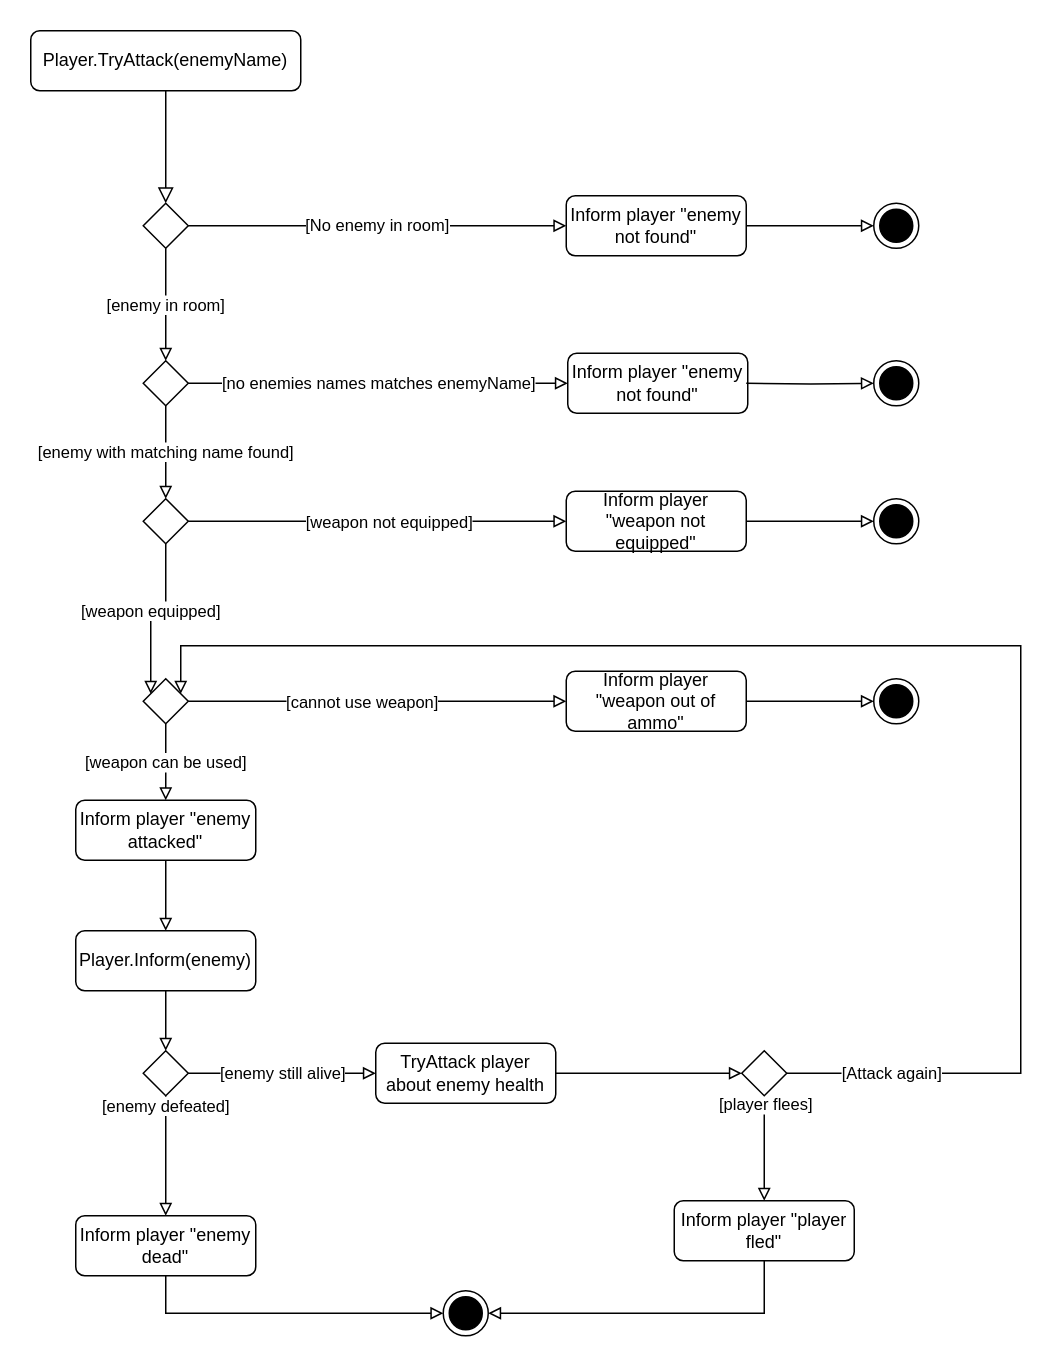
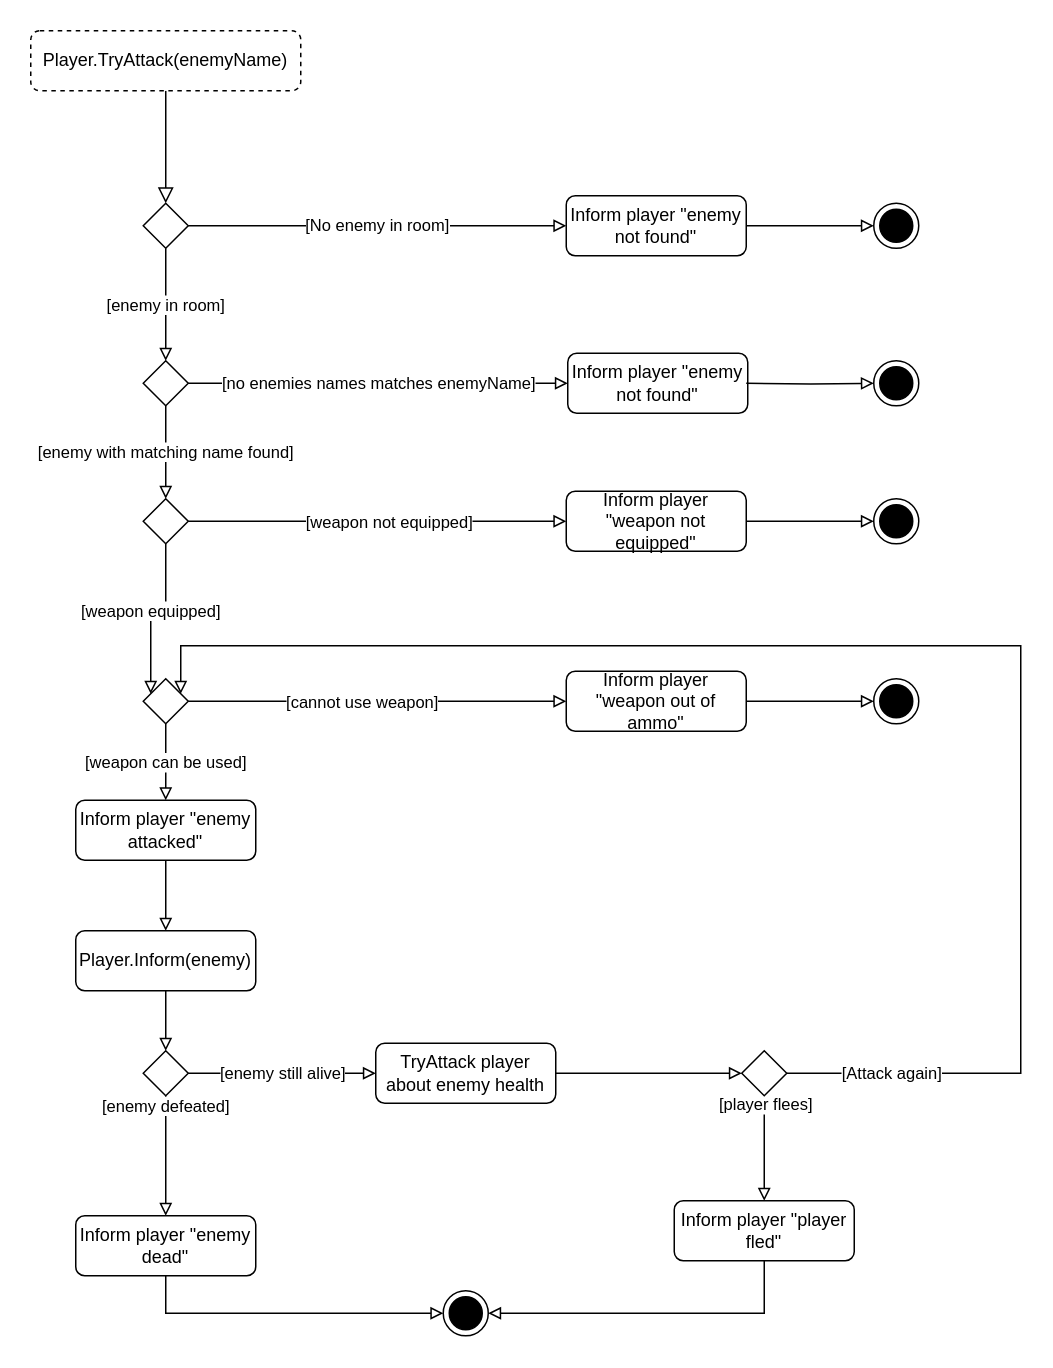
node "Player.TryAttack(enemyName)": style solid -> dashed
